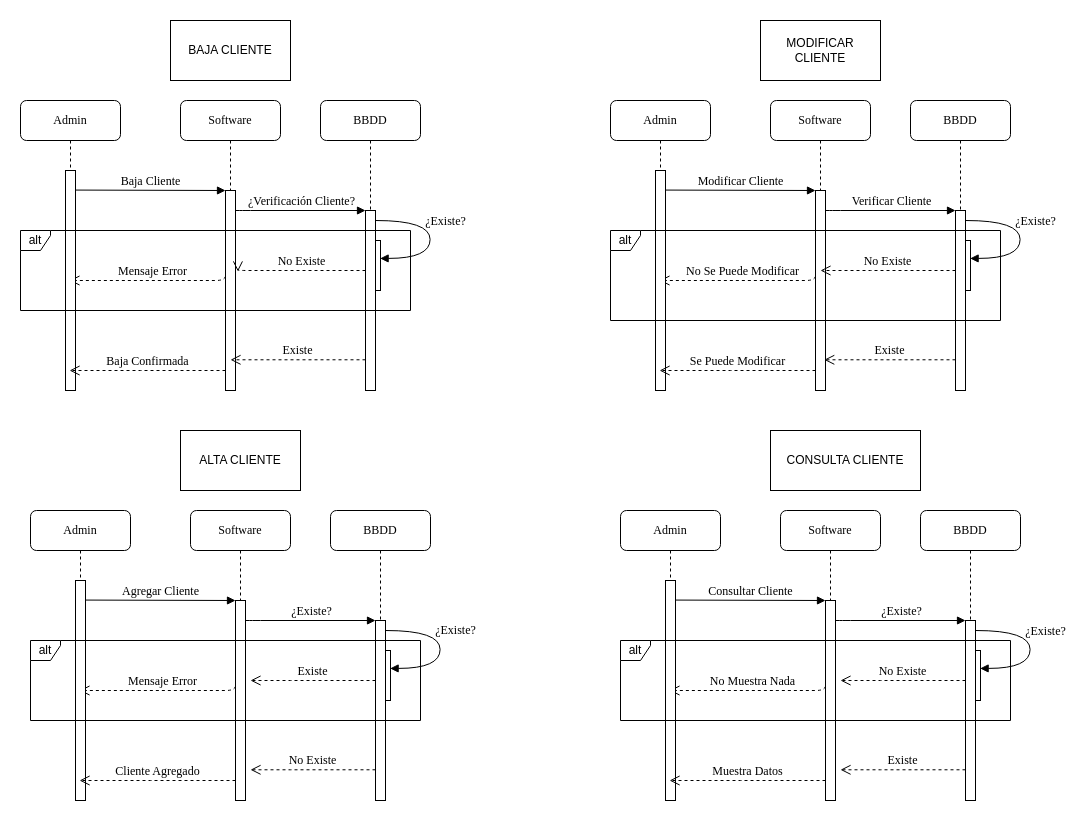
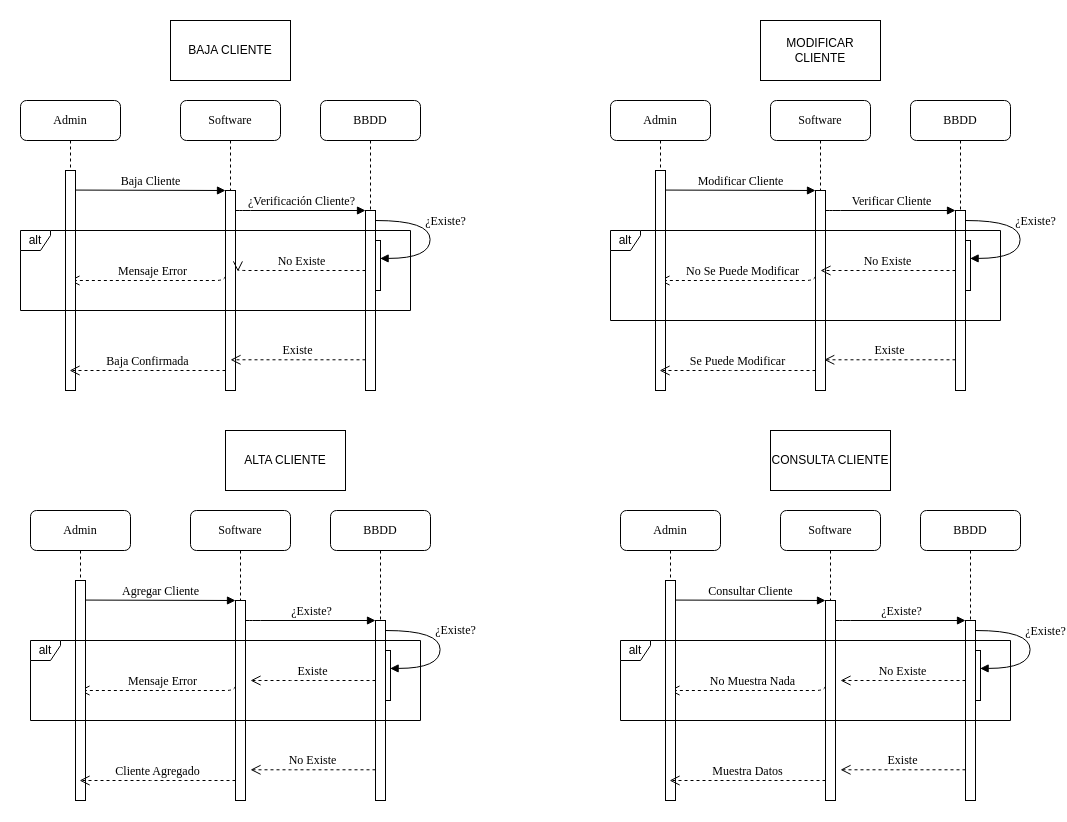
node "ALTA CLIENTE": moved (241, 461) -> (286, 461)
node "CONSULTA CLIENTE": size 150x60 -> 120x60
